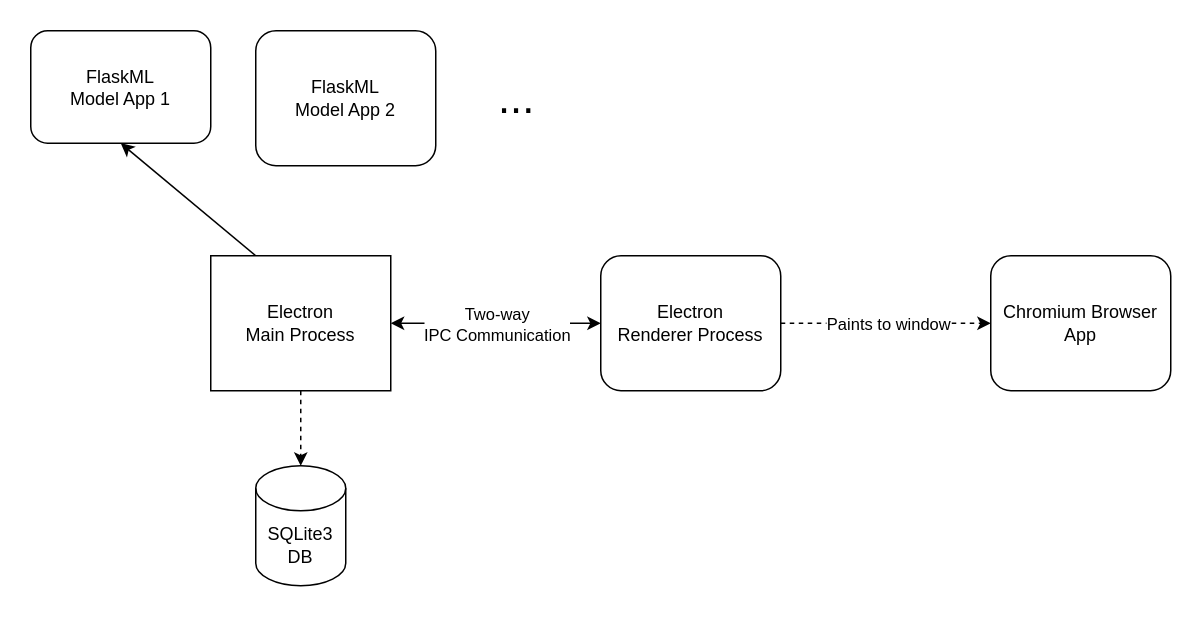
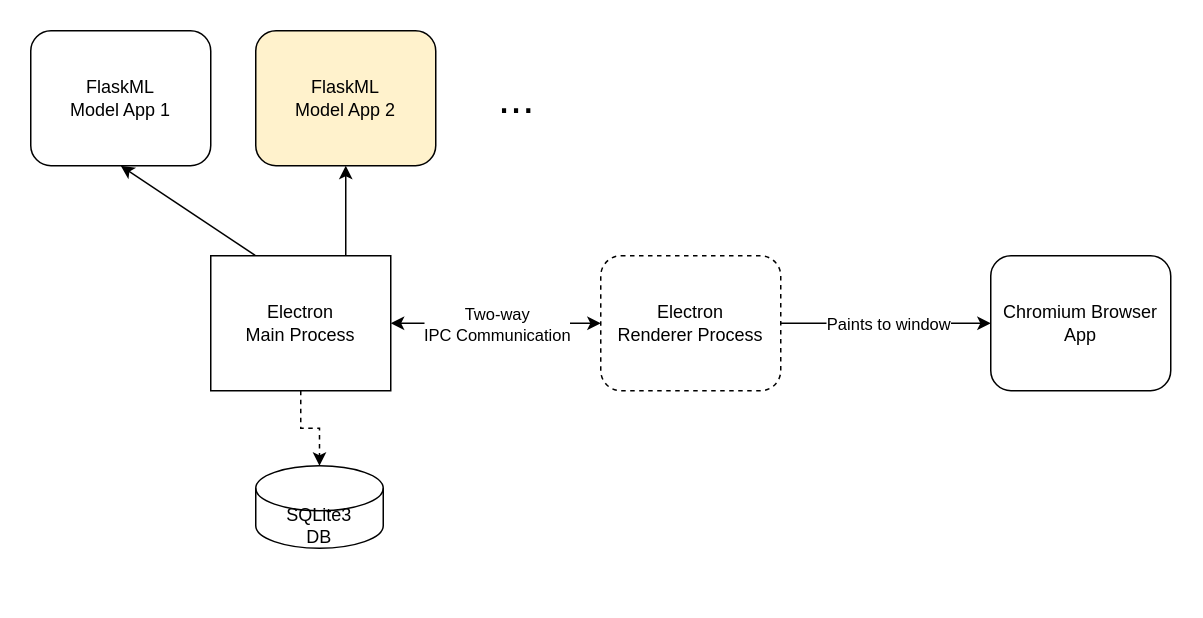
node "FlaskML Model App 1": size 180x113 -> 180x135
node "FlaskML Model App 2": fillcolor #ffffff -> #fff2cc
edge "Electron Main Process" -> "FlaskML Model App 2": added
node "Electron Renderer Process": style solid -> dashed
edge "Electron Renderer Process" -> "Chromium Browser App": style dashed -> solid
node "SQLite3 DB": size 90x120 -> 128x83
